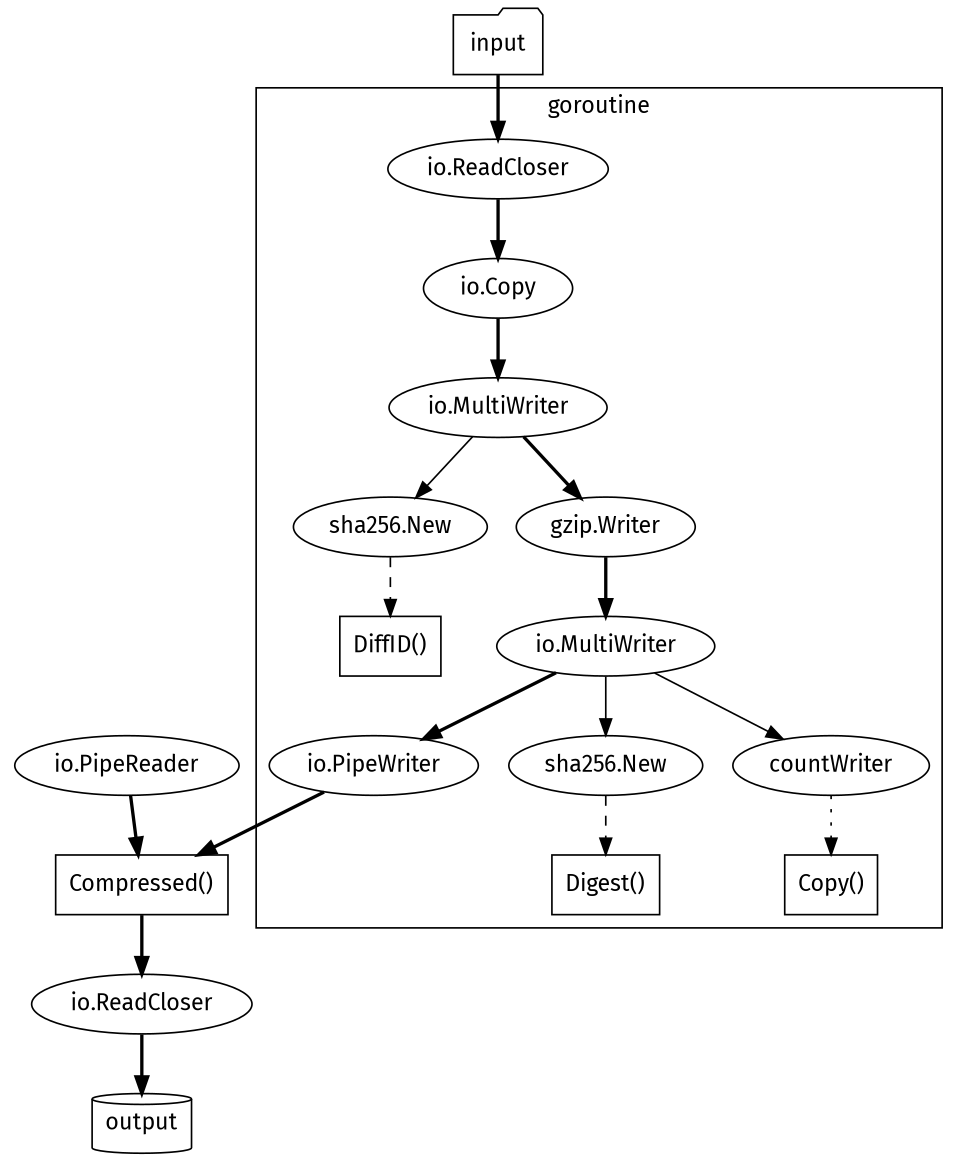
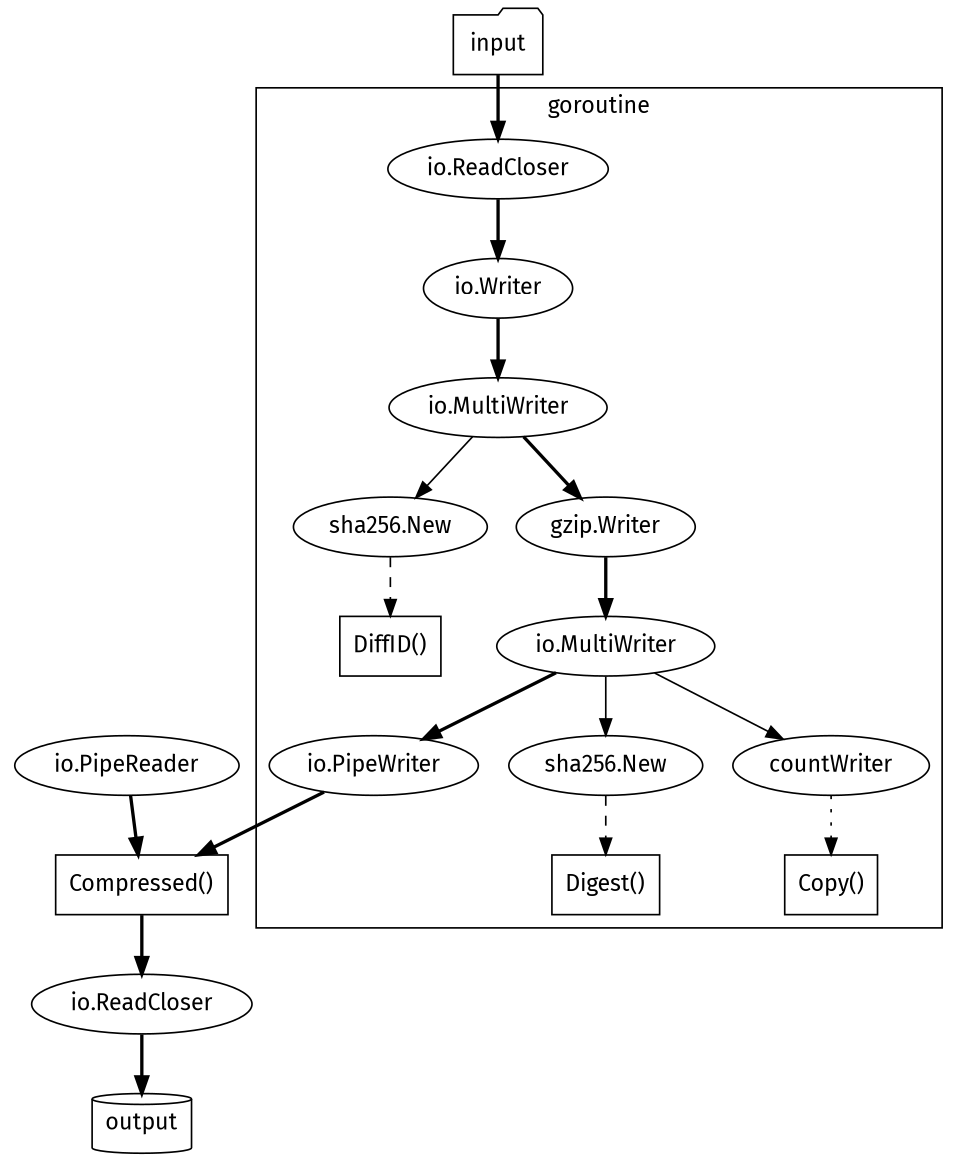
node "io.Copy": label "io.Copy" -> "io.Writer"
